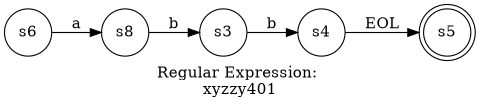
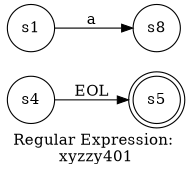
node "s6": label "s6" -> "s1"
node "s3": removed
